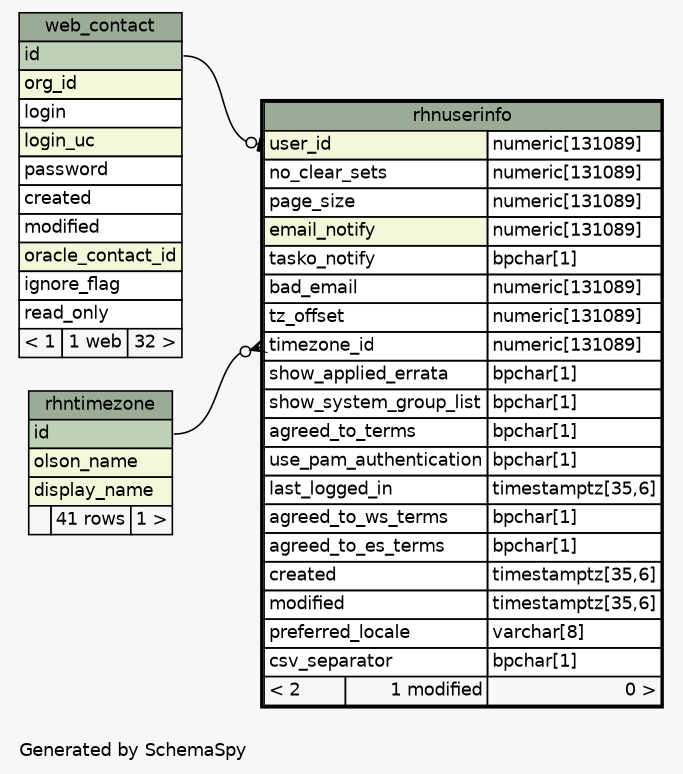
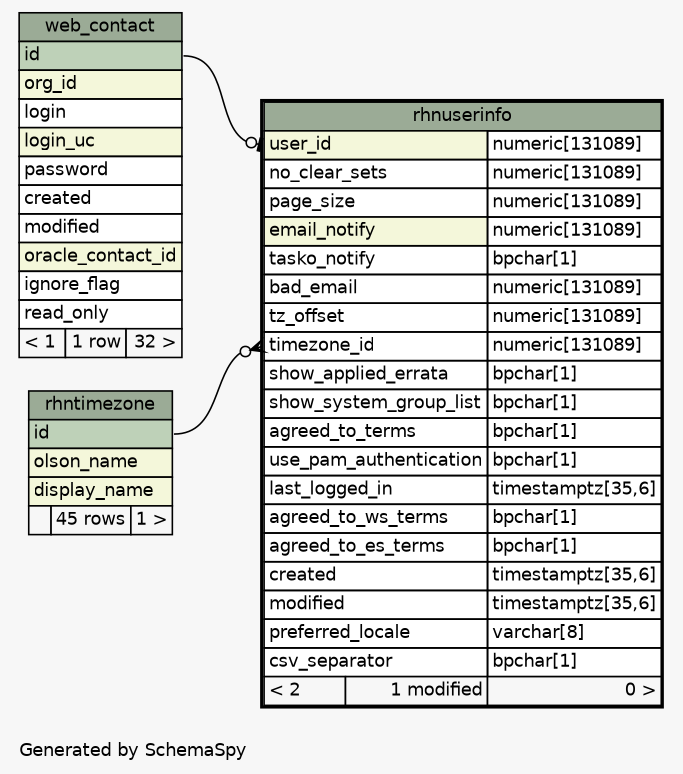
node "web_contact": text "1 web" -> "1 row"
node "rhntimezone": text "41 rows" -> "45 rows"
